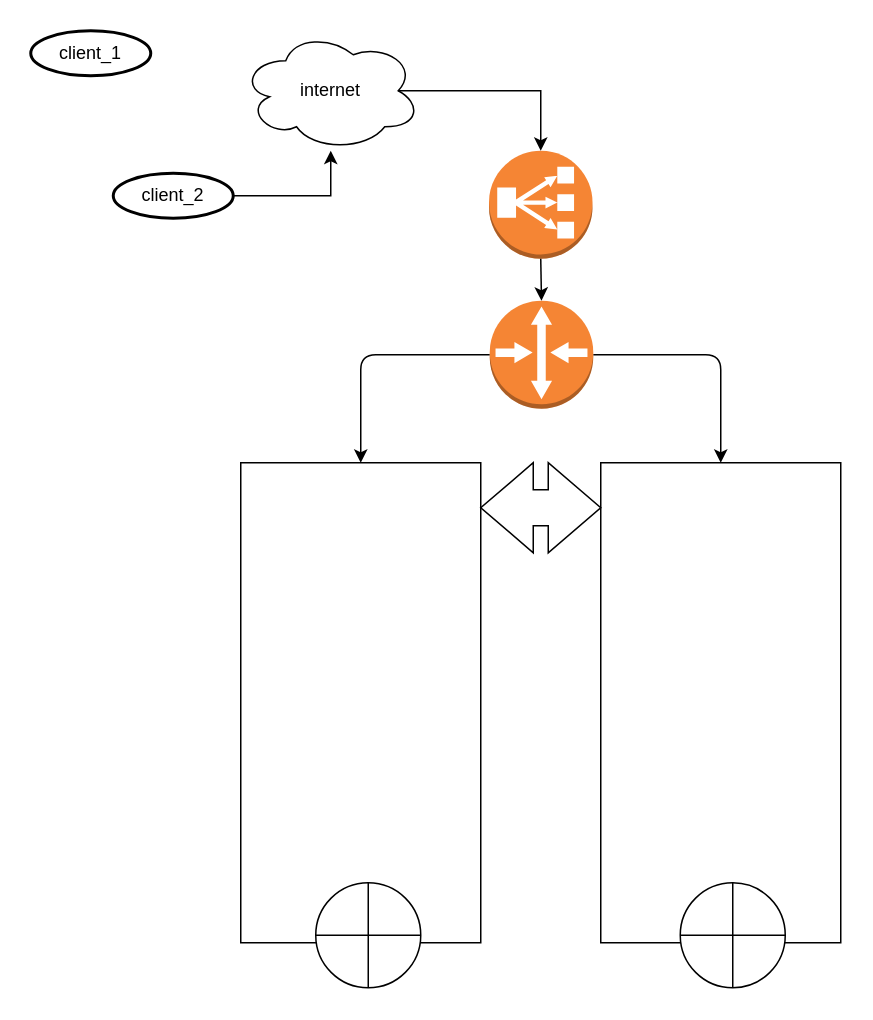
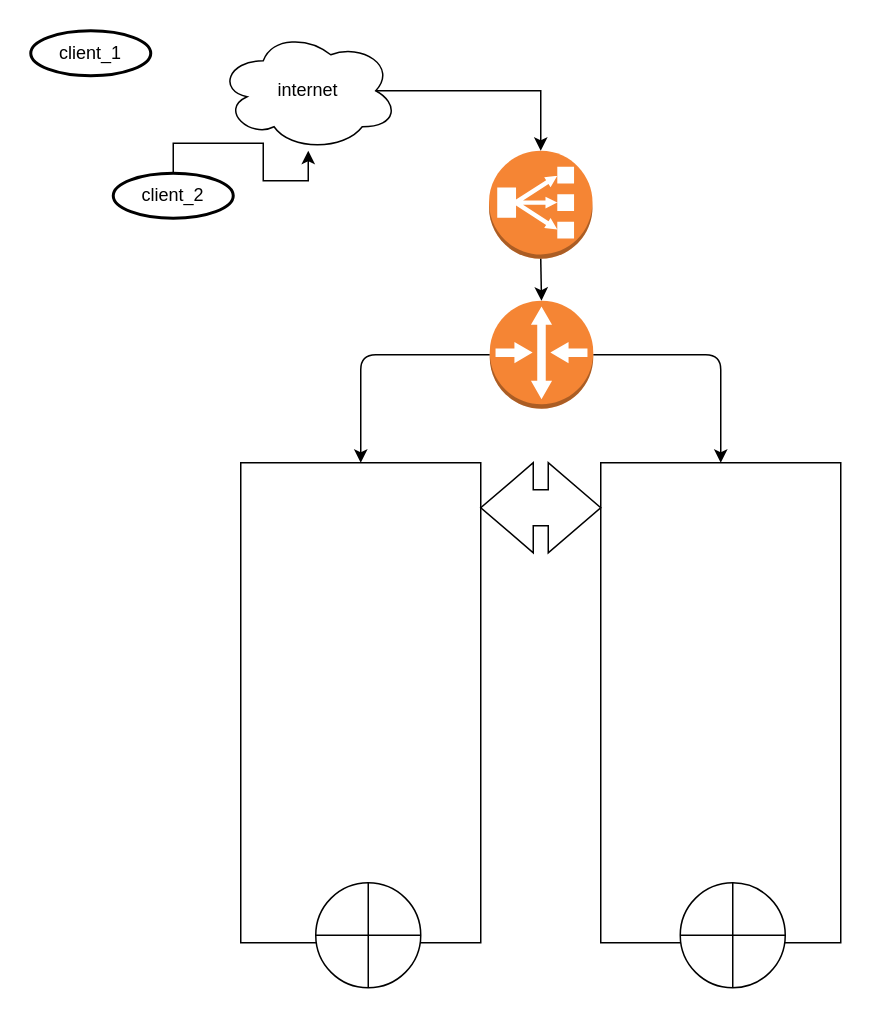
node "internet": moved (331, 91) -> (308, 91)
